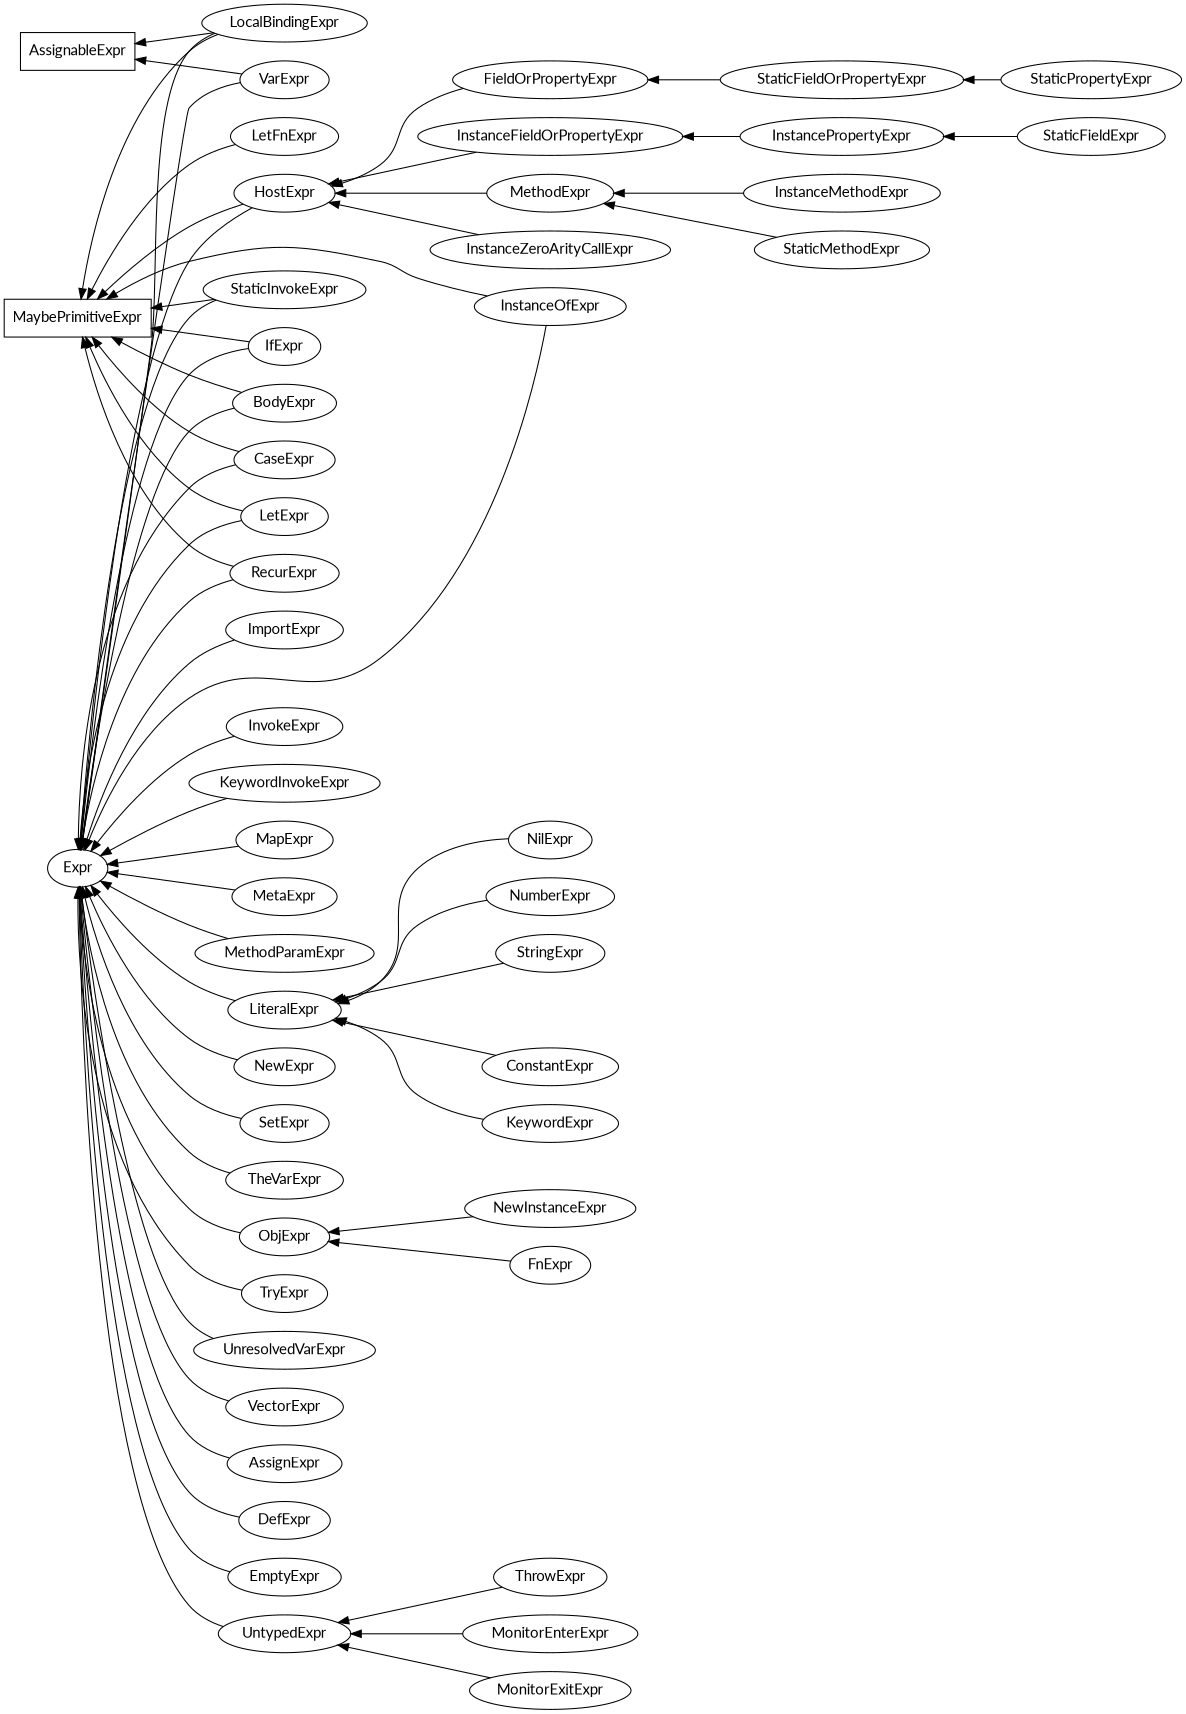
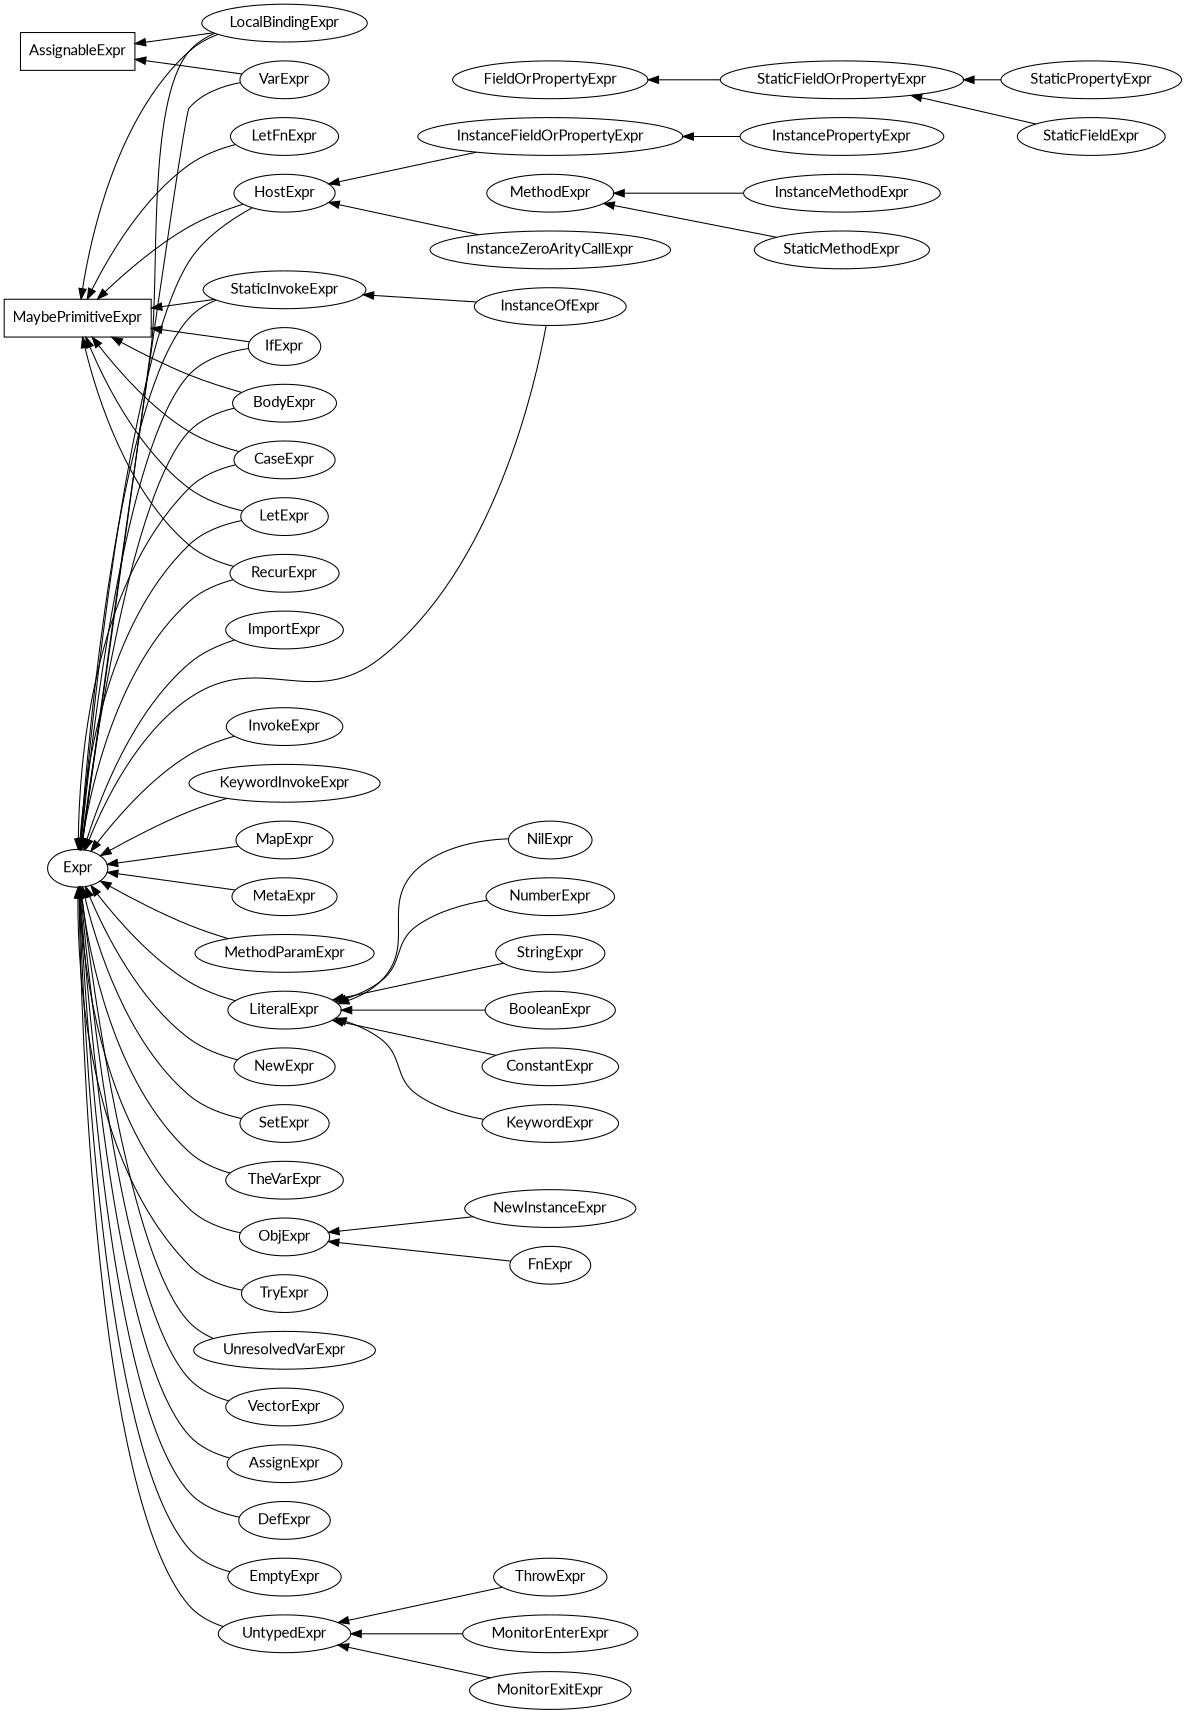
edge "FieldOrPropertyExpr" -> "HostExpr": removed
edge "StaticFieldExpr" -> "InstancePropertyExpr": now "StaticFieldExpr" -> "StaticFieldOrPropertyExpr"
edge "MethodExpr" -> "HostExpr": removed
edge "InstanceOfExpr" -> "MaybePrimitiveExpr": now "InstanceOfExpr" -> "StaticInvokeExpr"
node "BooleanExpr": added
